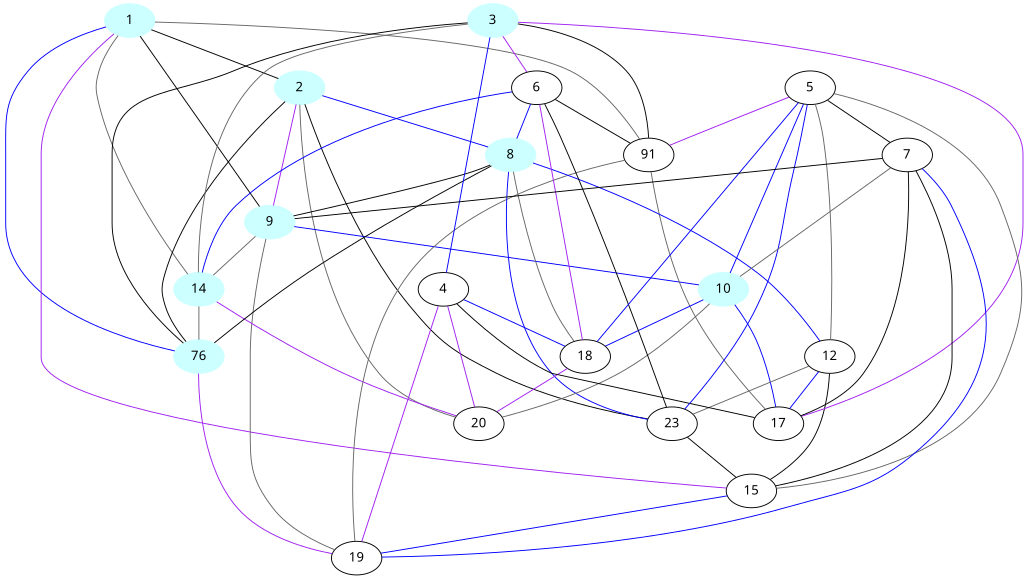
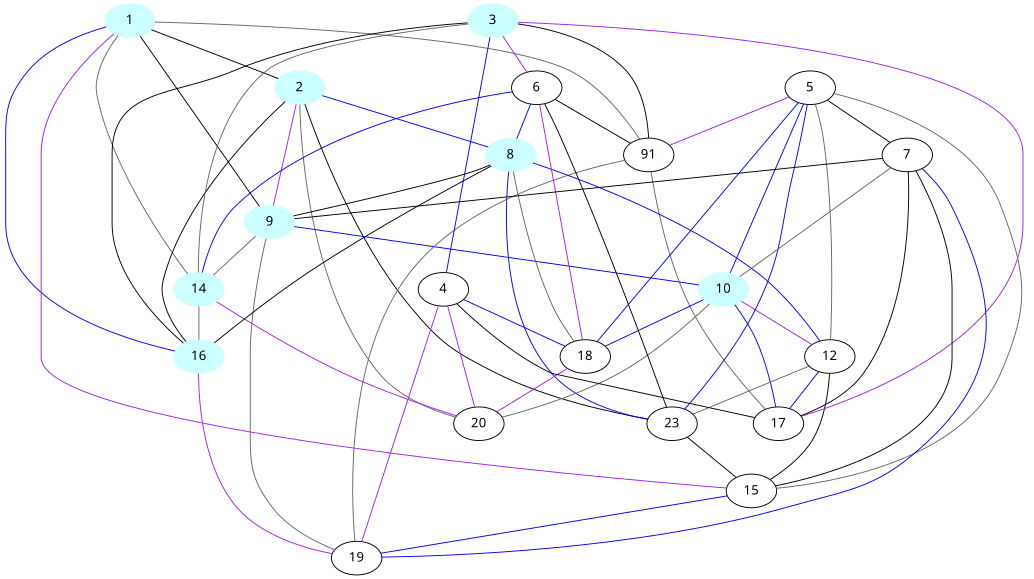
edge "10" -- "12": added
node "76": label "76" -> "16"
